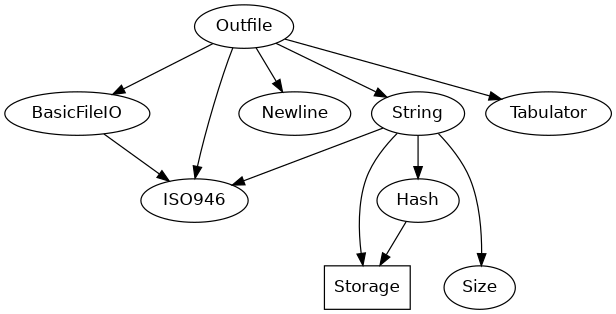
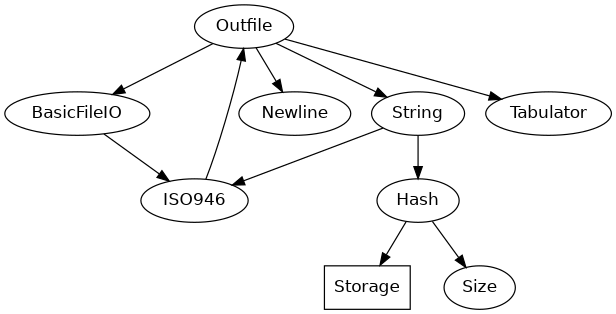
edge "Outfile" -> "ISO946": reversed
edge "String" -> "Storage": removed
edge "String" -> "Size": now "Hash" -> "Size"
